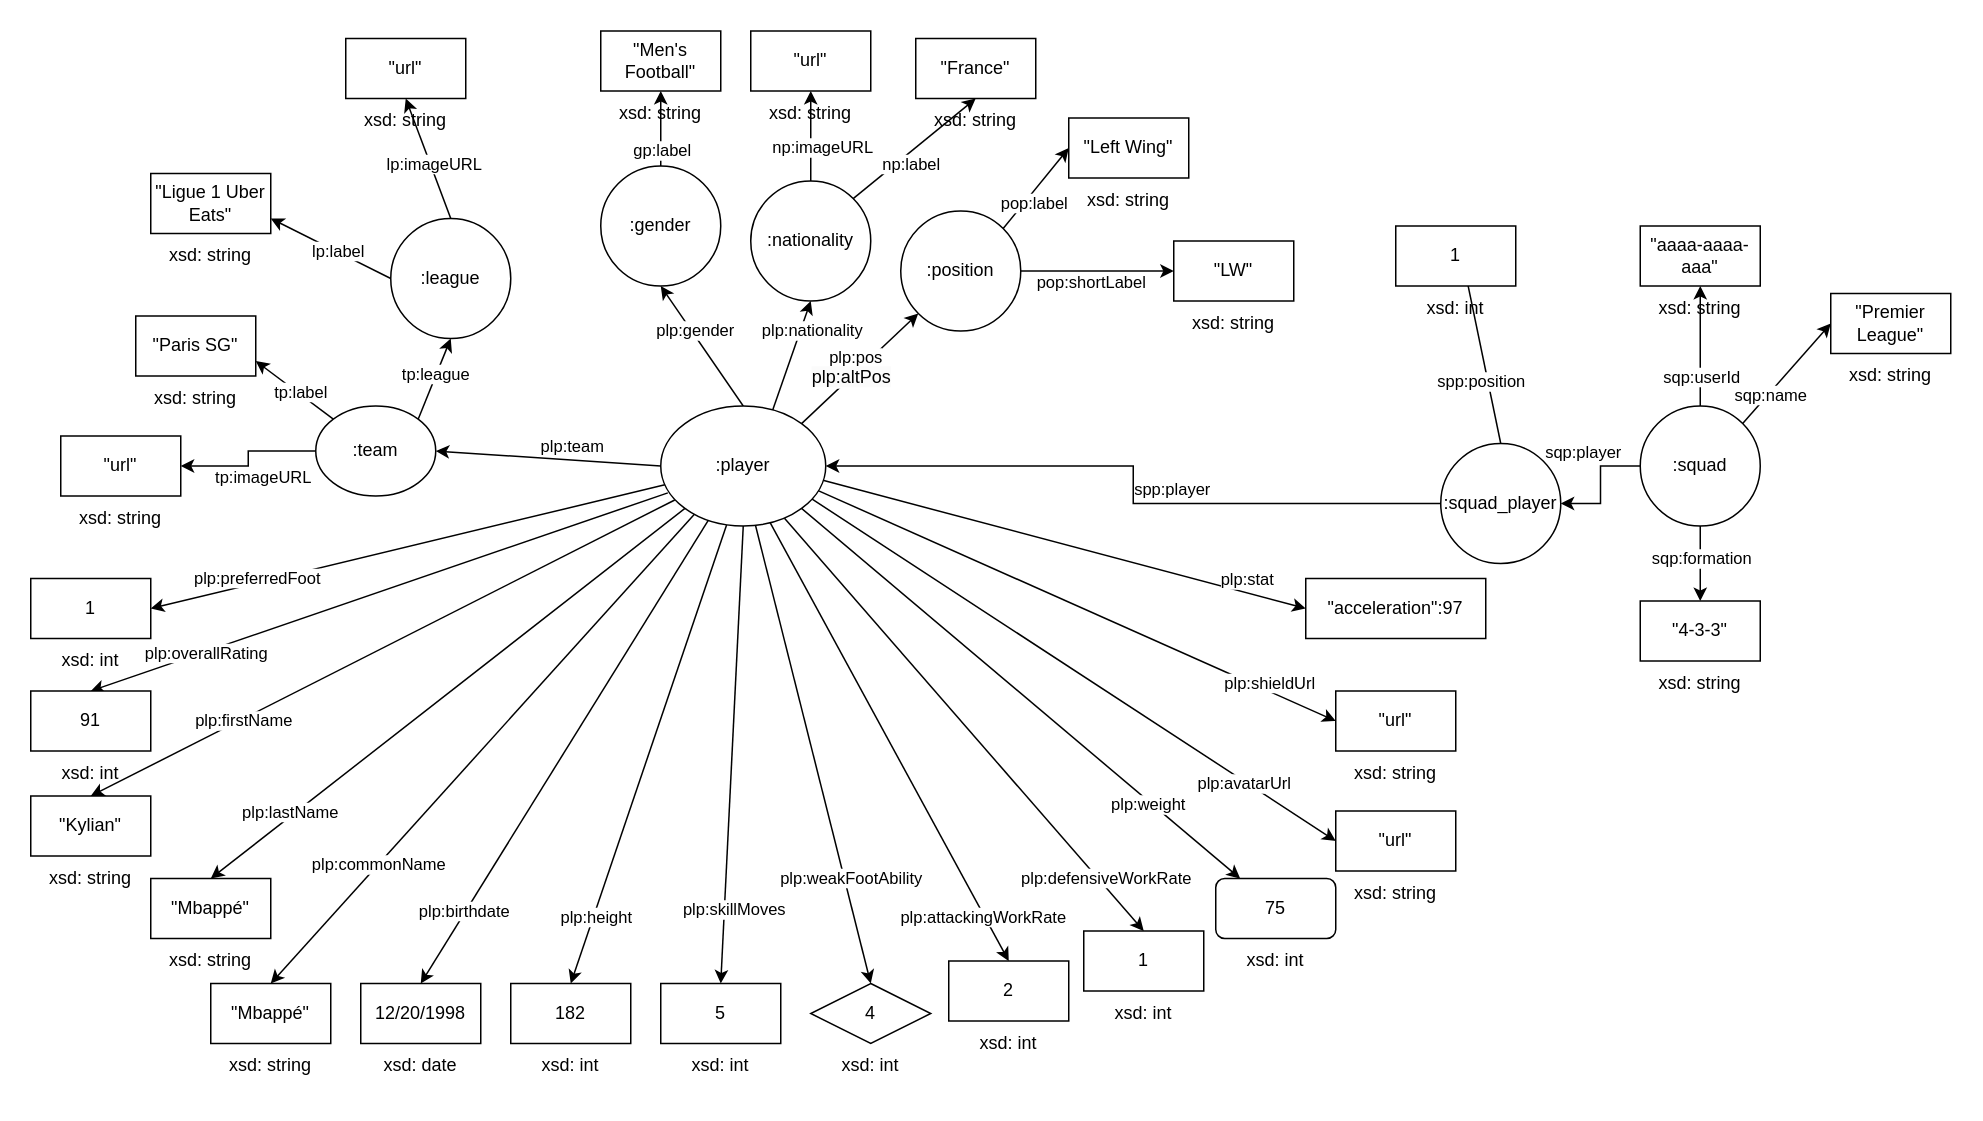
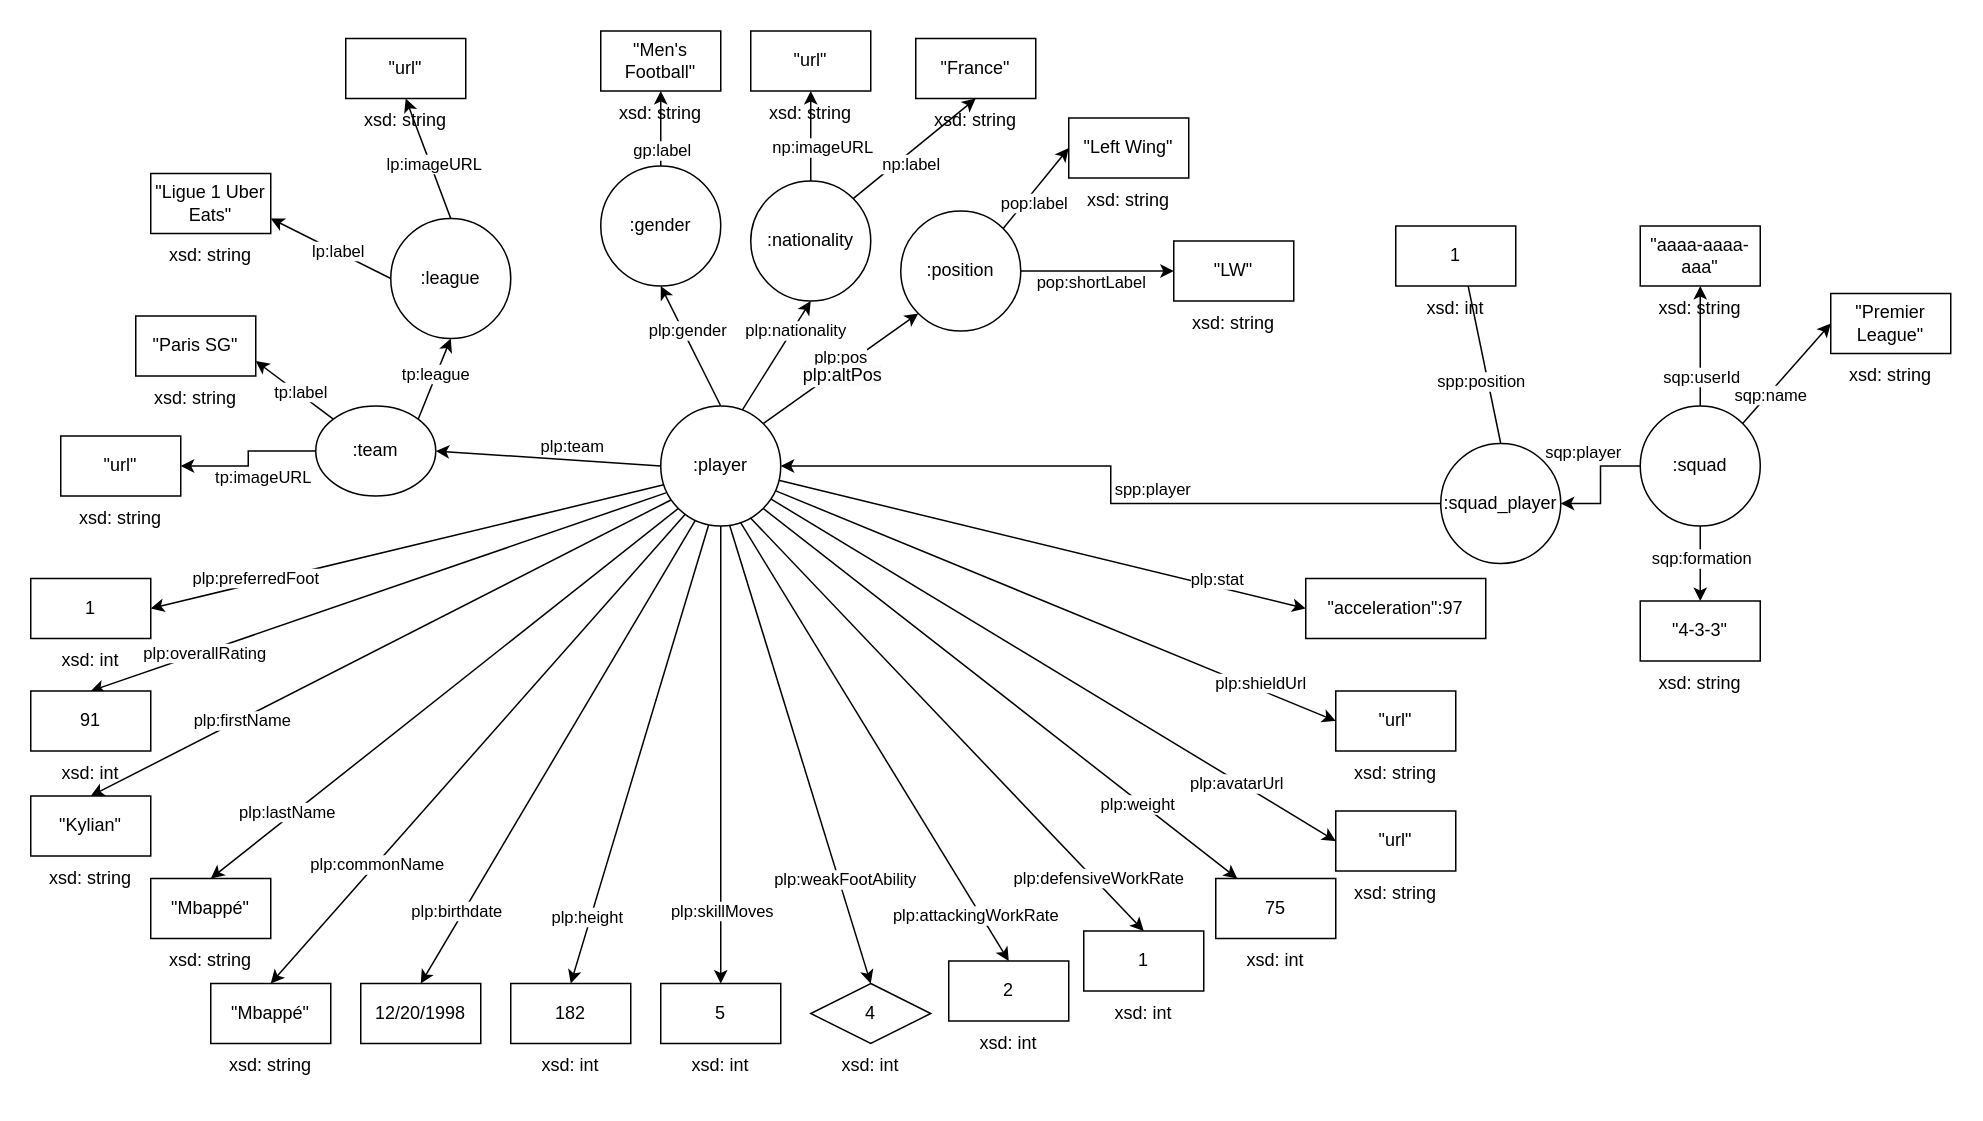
node ":player": size 165x120 -> 120x120
node "75": shape rounded rectangle -> rectangle
node "xsd: date": removed
